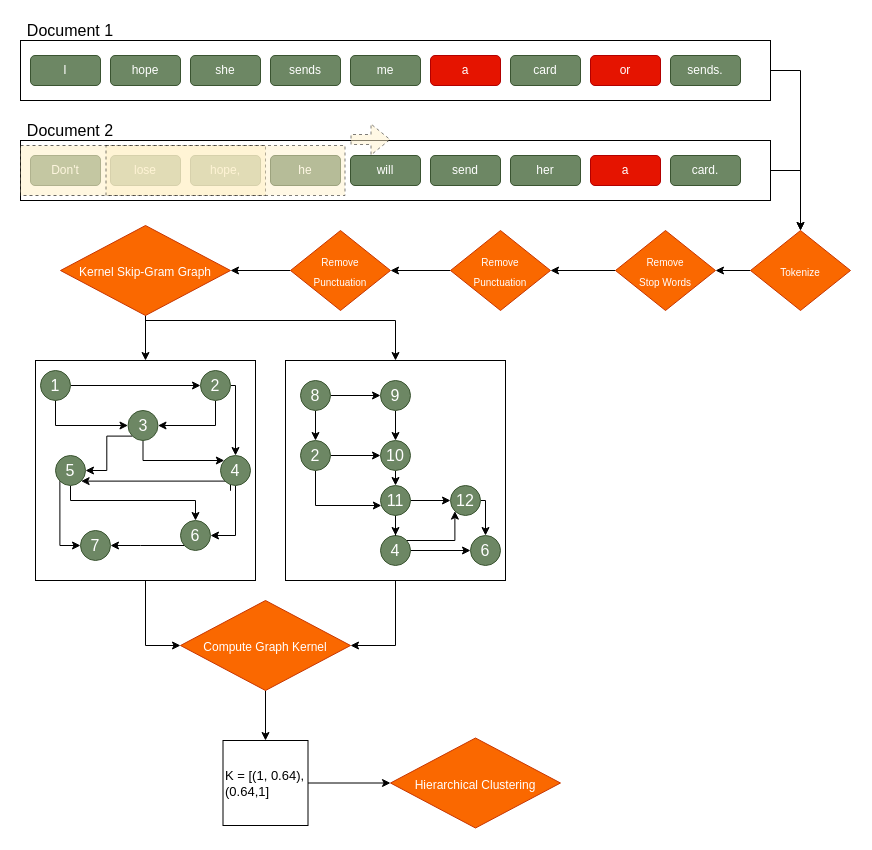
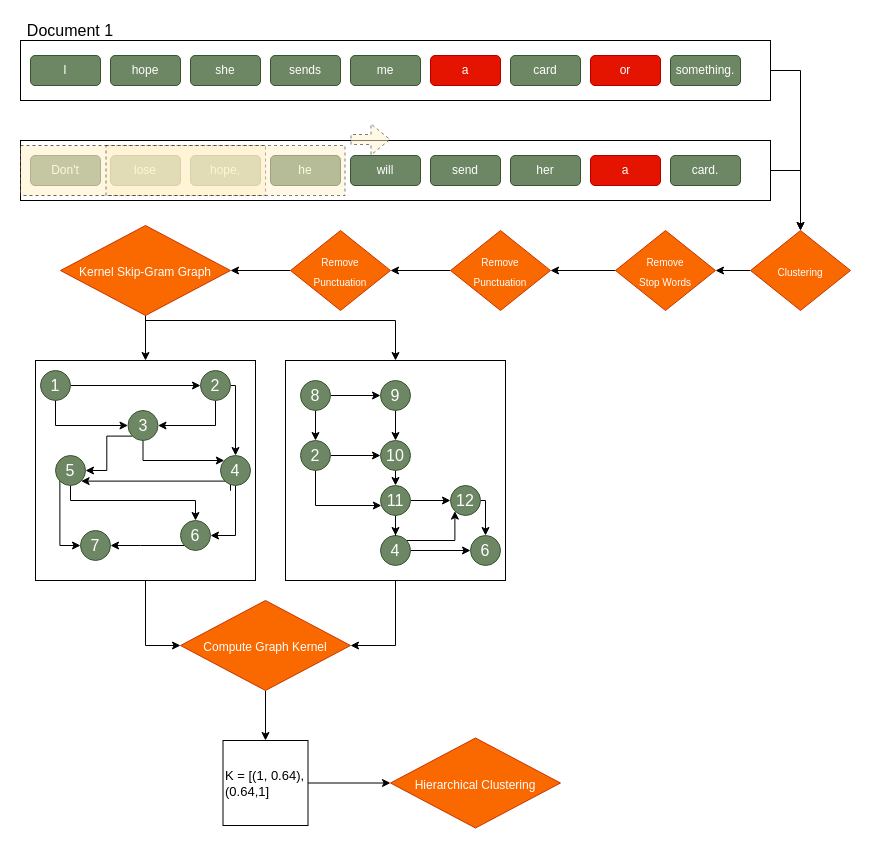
node "sends.": label "sends." -> "something."
node "Document 2": removed
node "Tokenize": label "Tokenize" -> "Clustering"
